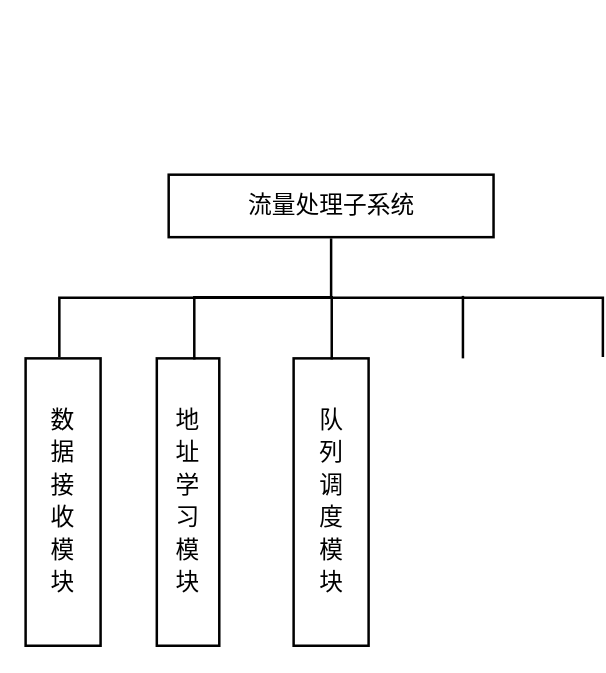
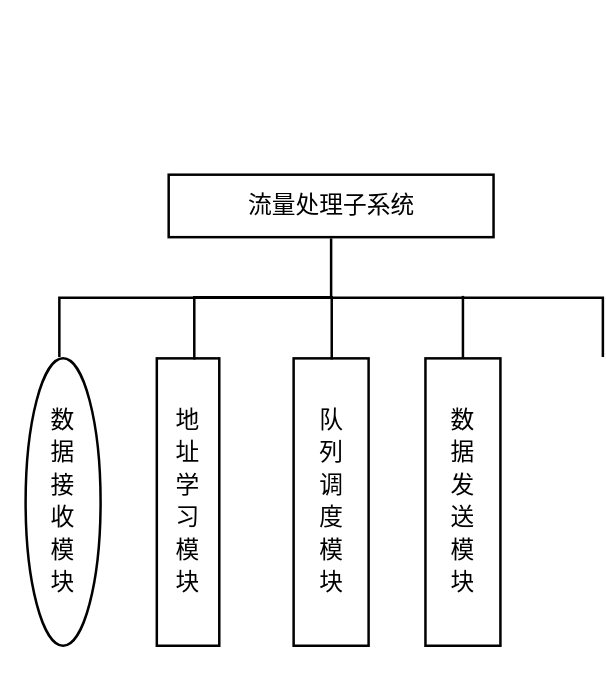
node "数 据 接 收 模 块": shape rectangle -> ellipse
node "数 据 发 送 模 块": added
